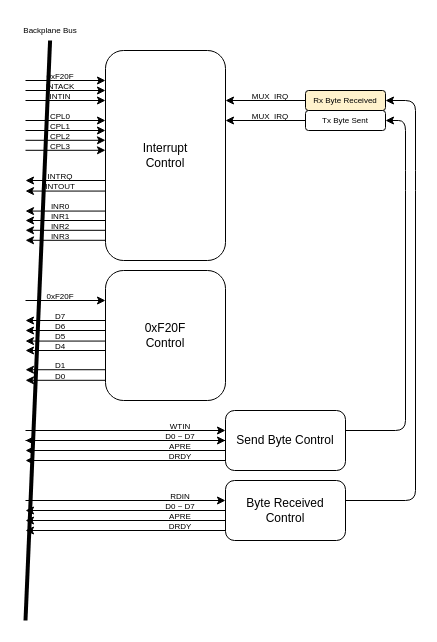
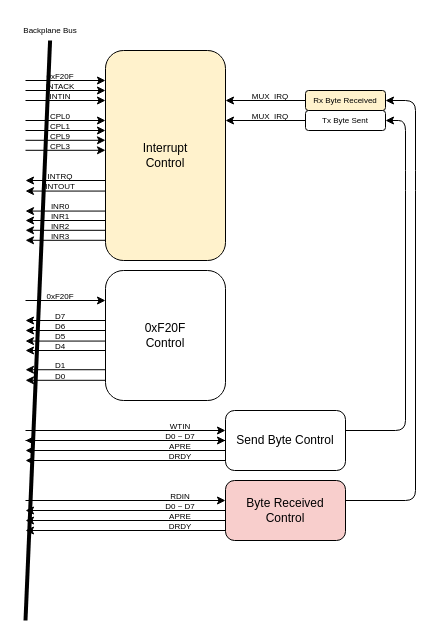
node "CPL2": label "CPL2" -> "CPL9"
node "Interrupt Control": fillcolor #ffffff -> #fff2cc
node "Byte Received Control": fillcolor #ffffff -> #f8cecc
